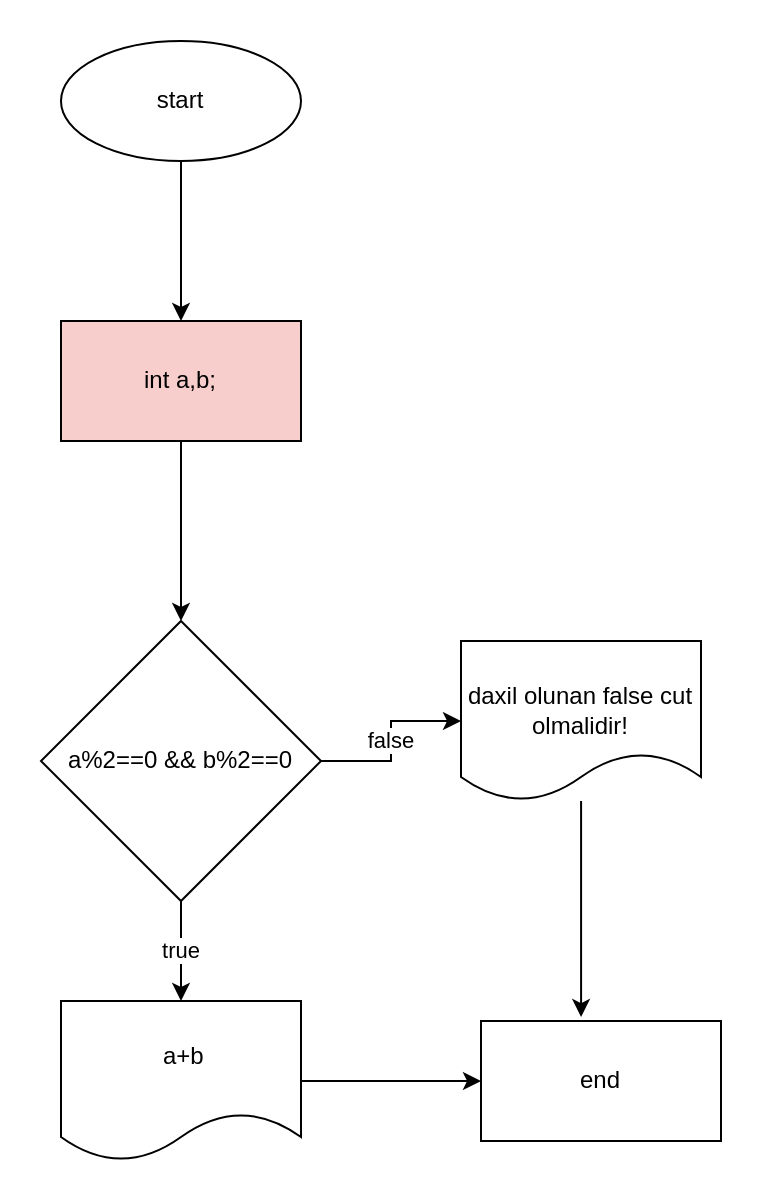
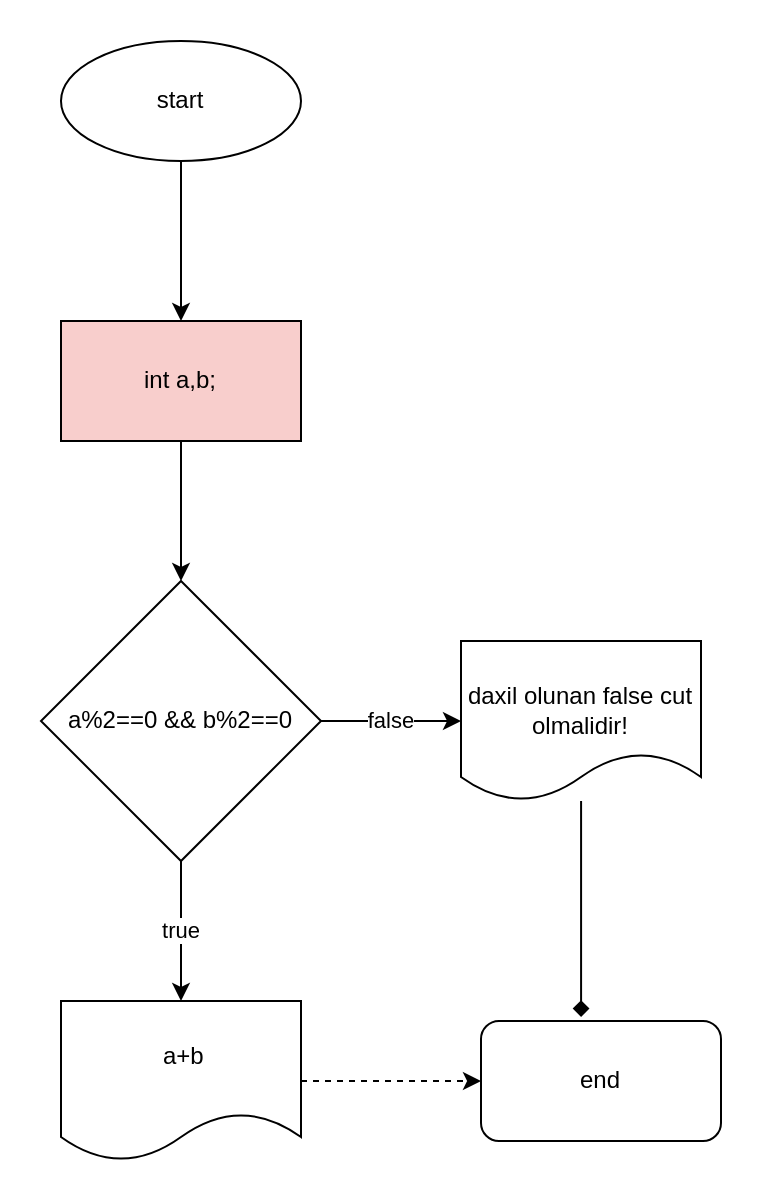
node "a%2==0 && b%2==0": moved (181, 761) -> (181, 721)
edge "daxil olunan false cut olmalidir!" -> "end": arrowhead classic -> diamond
edge "a+b" -> "end": style solid -> dashed
node "end": shape rectangle -> rounded rectangle
